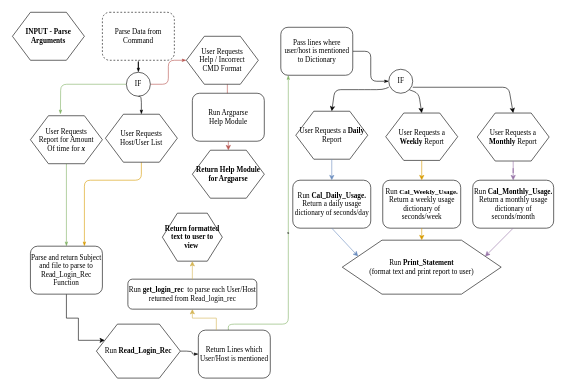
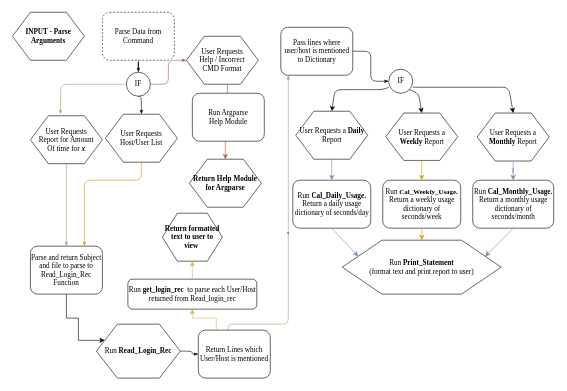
node "Return Help Module for Argparse": moved (228, 174) -> (225, 183)
